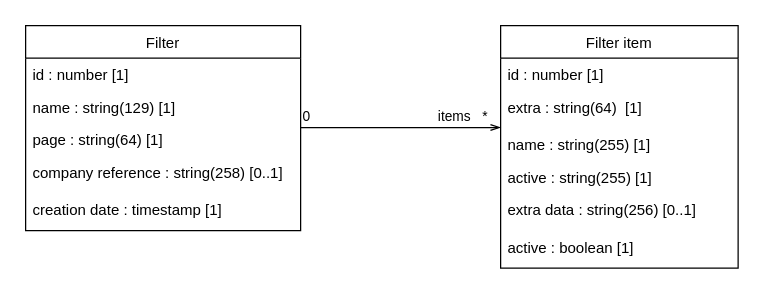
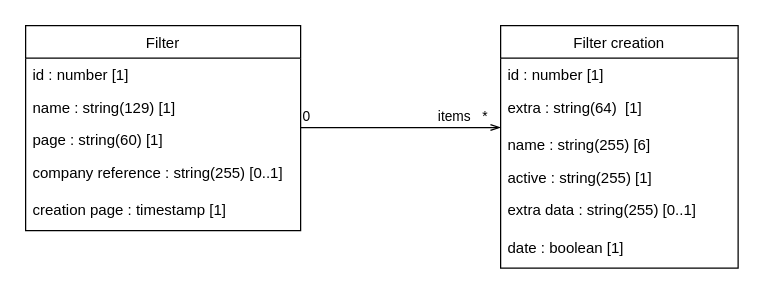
node "Filter item": label "Filter item" -> "Filter creation"
node "page : string(64) [1]": label "page : string(64) [1]" -> "page : string(60) [1]"
node "name : string(255) [1]": label "name : string(255) [1]" -> "name : string(255) [6]"
node "company reference : string(258) [0..1]": label "company reference : string(258) [0..1]" -> "company reference : string(255) [0..1]"
node "creation date : timestamp [1]": label "creation date : timestamp [1]" -> "creation page : timestamp [1]"
node "extra data : string(256) [0..1]": label "extra data : string(256) [0..1]" -> "extra data : string(255) [0..1]"
node "active : boolean [1]": label "active : boolean [1]" -> "date : boolean [1]"
